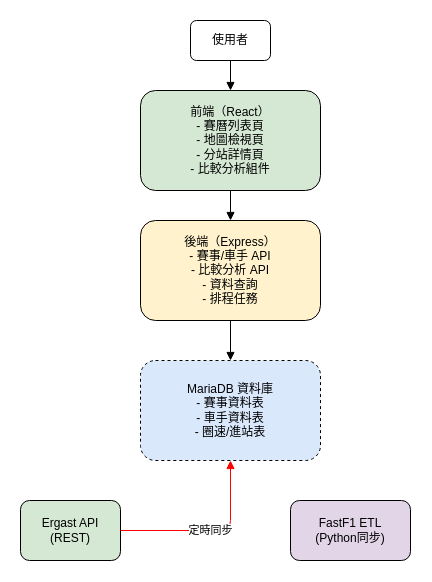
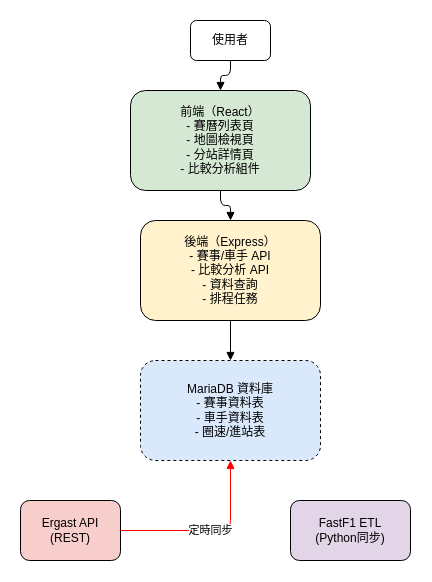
node "前端（React） - 賽曆列表頁 - 地圖檢視頁 - 分站詳情頁 - 比較分析組件": moved (231, 141) -> (221, 141)
node "Ergast API (REST)": fillcolor #d5e8d4 -> #f8cecc
